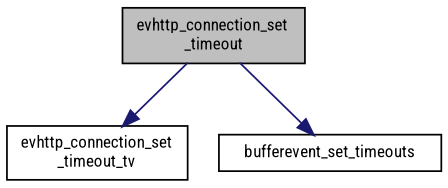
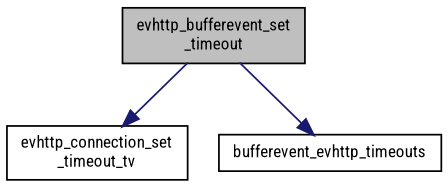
node "evhttp_connection_set _timeout": label "evhttp_connection_set _timeout" -> "evhttp_bufferevent_set _timeout"
node "bufferevent_set_timeouts": label "bufferevent_set_timeouts" -> "bufferevent_evhttp_timeouts"
